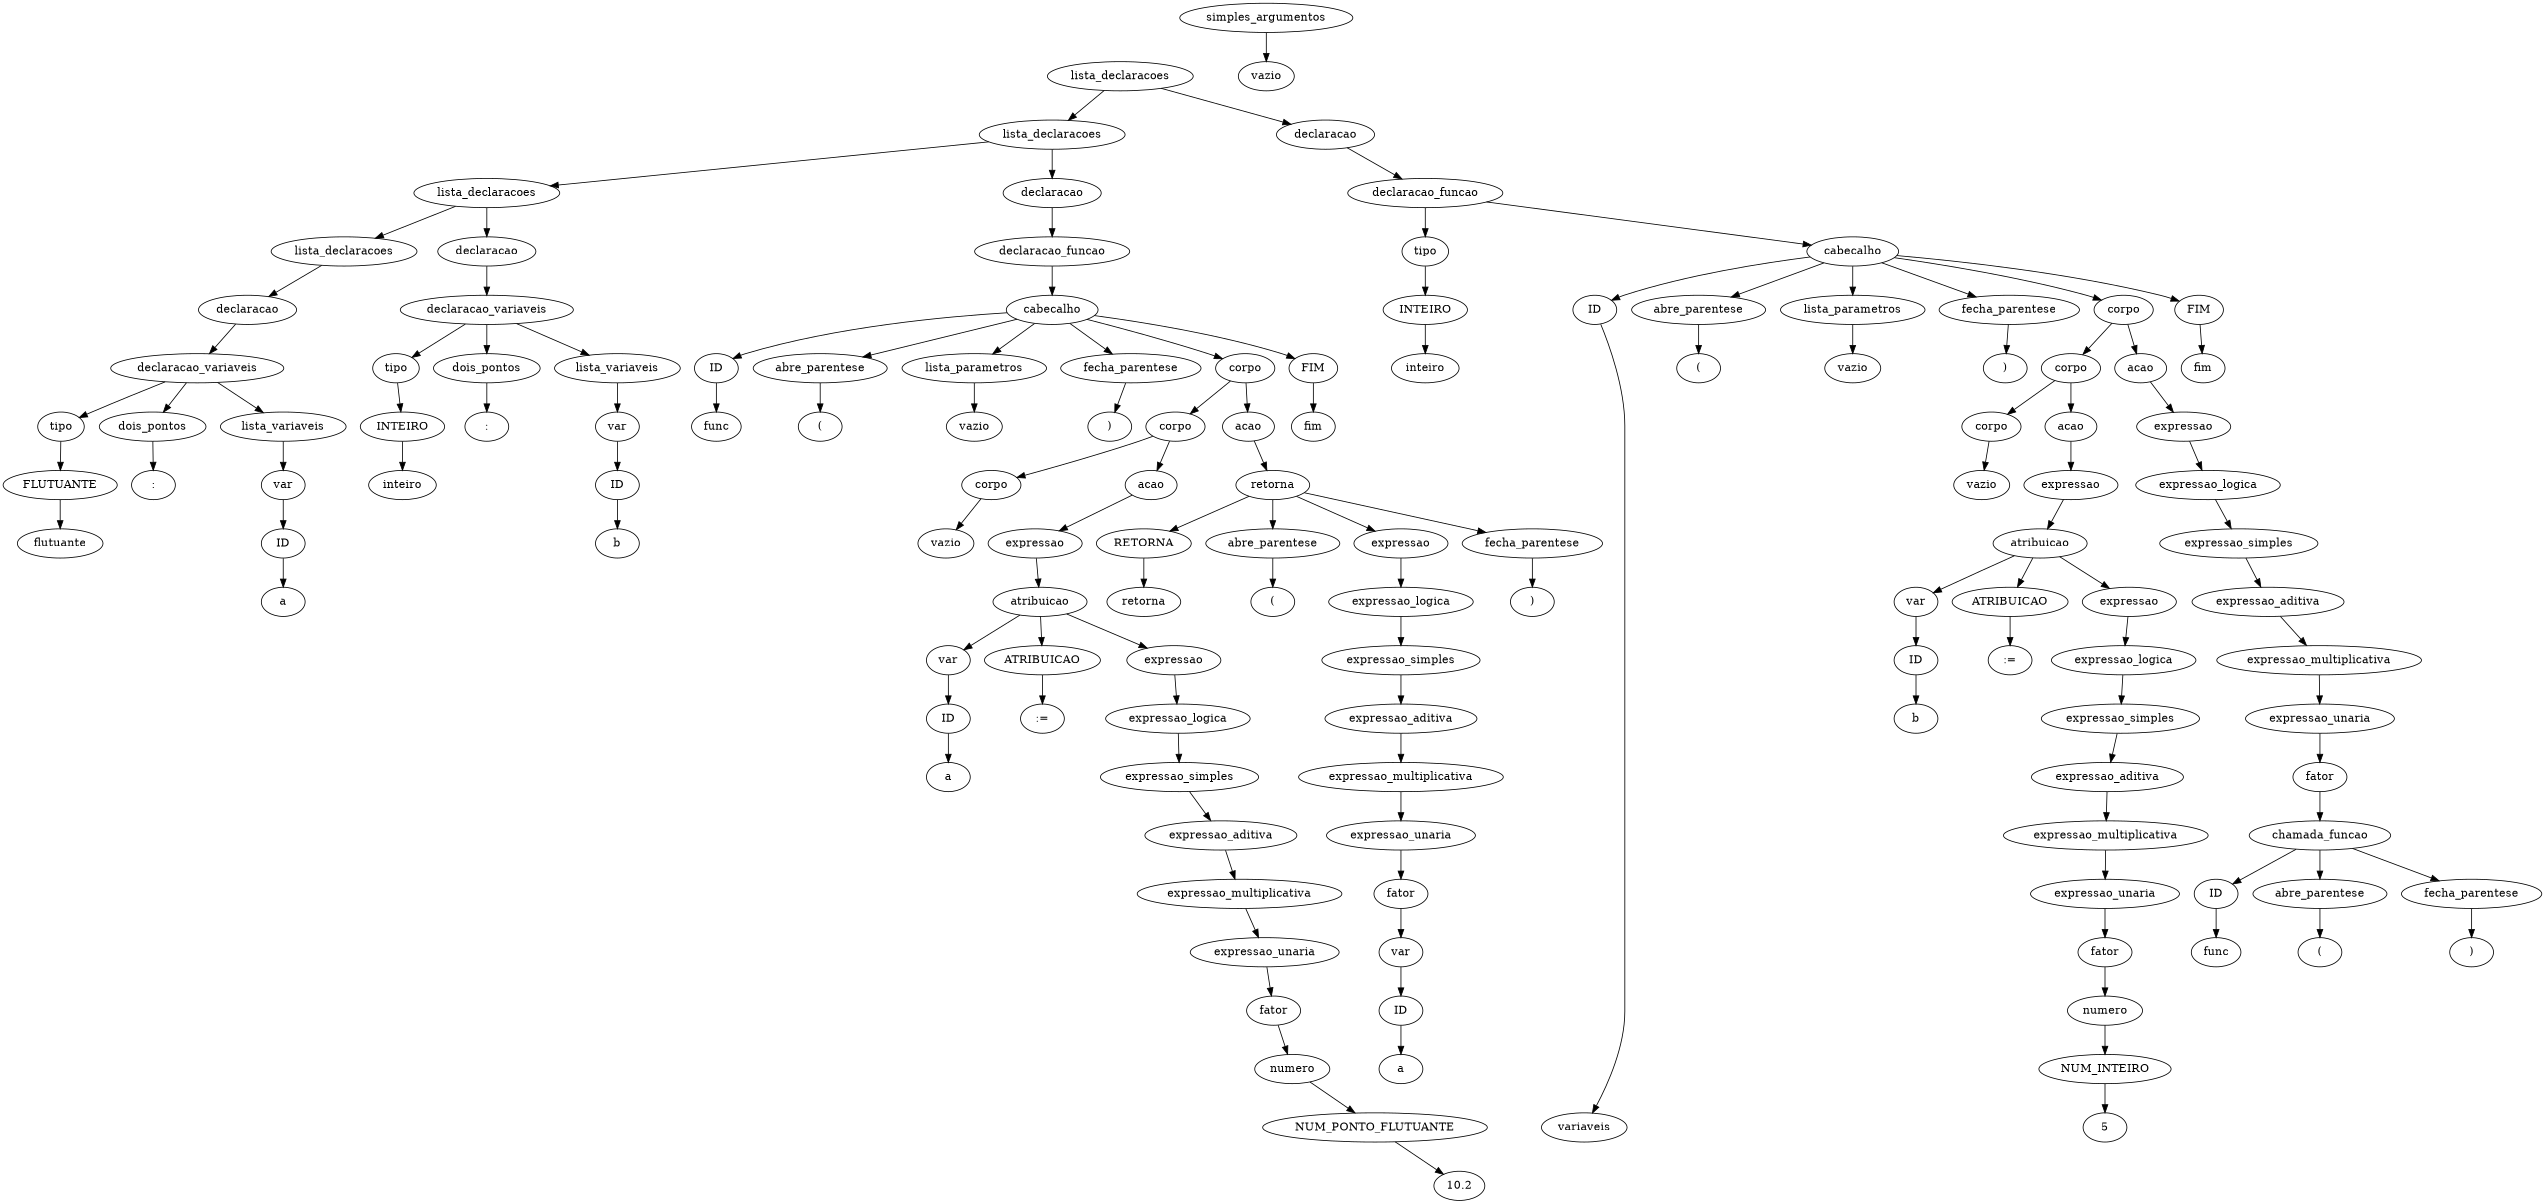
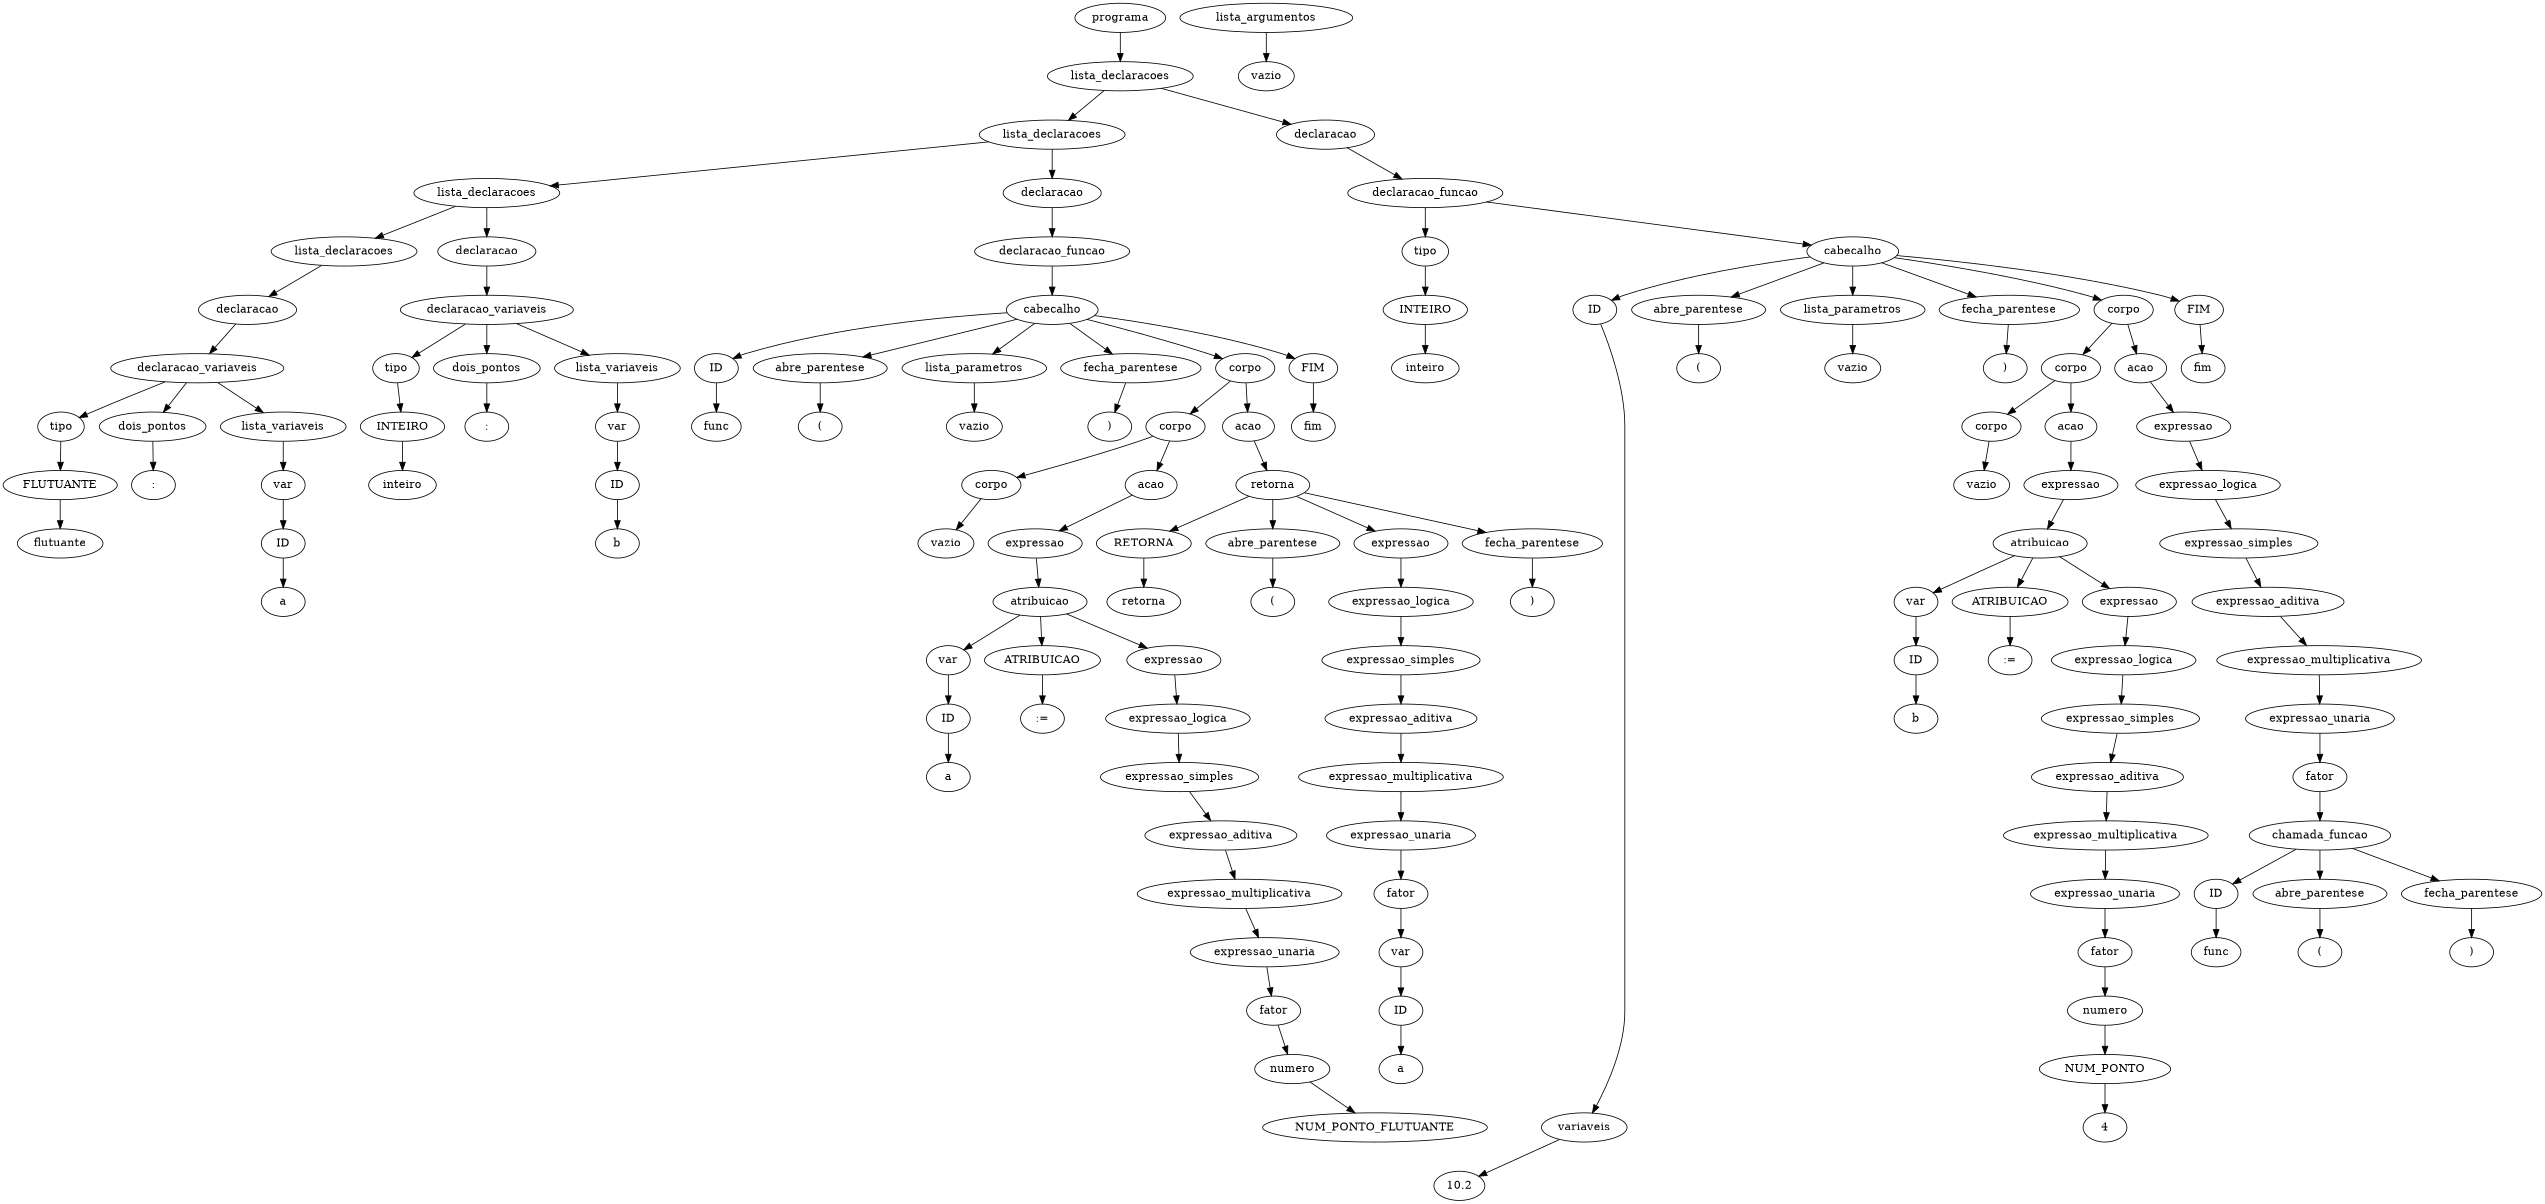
node "programa": added
node "simples_argumentos": label "simples_argumentos" -> "lista_argumentos"
node "NUM_INTEIRO": label "NUM_INTEIRO" -> "NUM_PONTO"
node "5": label "5" -> "4"
edge "NUM_PONTO_FLUTUANTE" -> "10.2": now "variaveis" -> "10.2"
